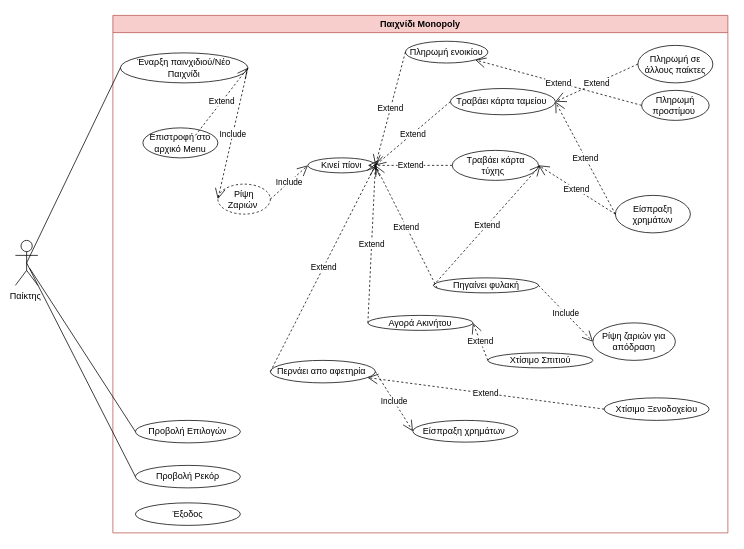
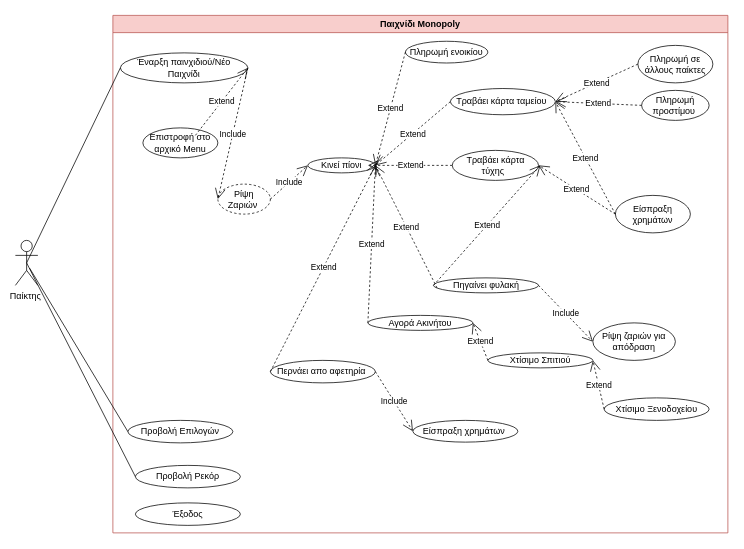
edge "Πληρωμή προστίμου" -> "Πληρωμή ενοικίου": now "Πληρωμή προστίμου" -> "Τραβάει κάρτα ταμείου"
edge "Χτίσιμο Ξενοδοχείου" -> "Περνάει απο αφετηρία": now "Χτίσιμο Ξενοδοχείου" -> "Χτίσιμο Σπιτιού"
node "Προβολή Επιλογών": moved (188, 432) -> (180, 432)
